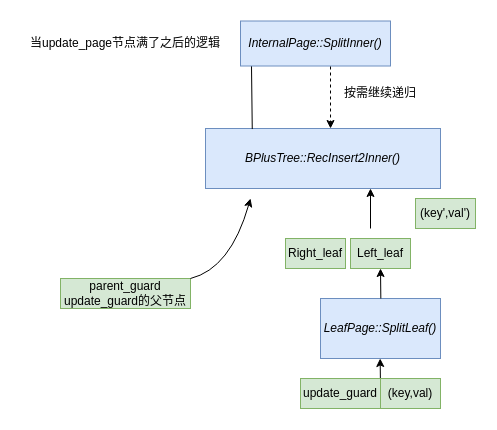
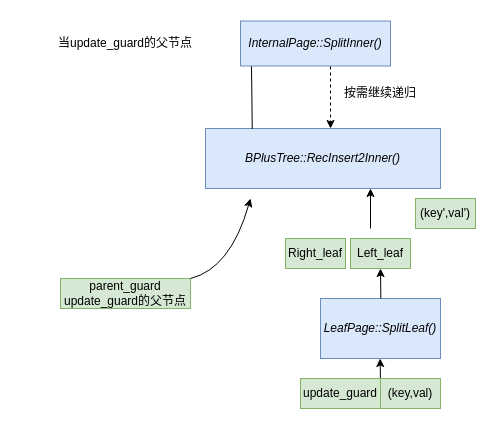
node "当update_page节点满了之后的逻辑": label "当update_page节点满了之后的逻辑" -> "当update_guard的父节点"
